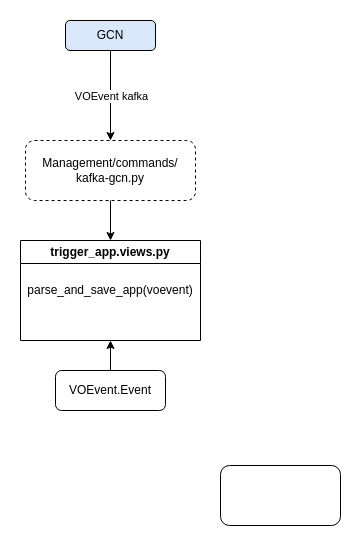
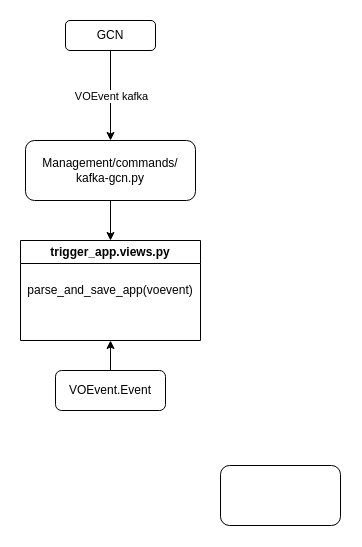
node "GCN": fillcolor #dae8fc -> #ffffff
node "Management/commands/ kafka-gcn.py": style dashed -> solid
